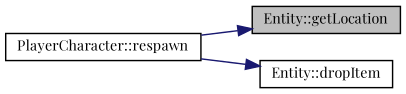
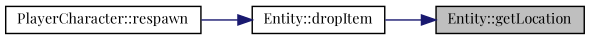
edge "PlayerCharacter::respawn" -> "Entity::getLocation": now "Entity::dropItem" -> "Entity::getLocation"
